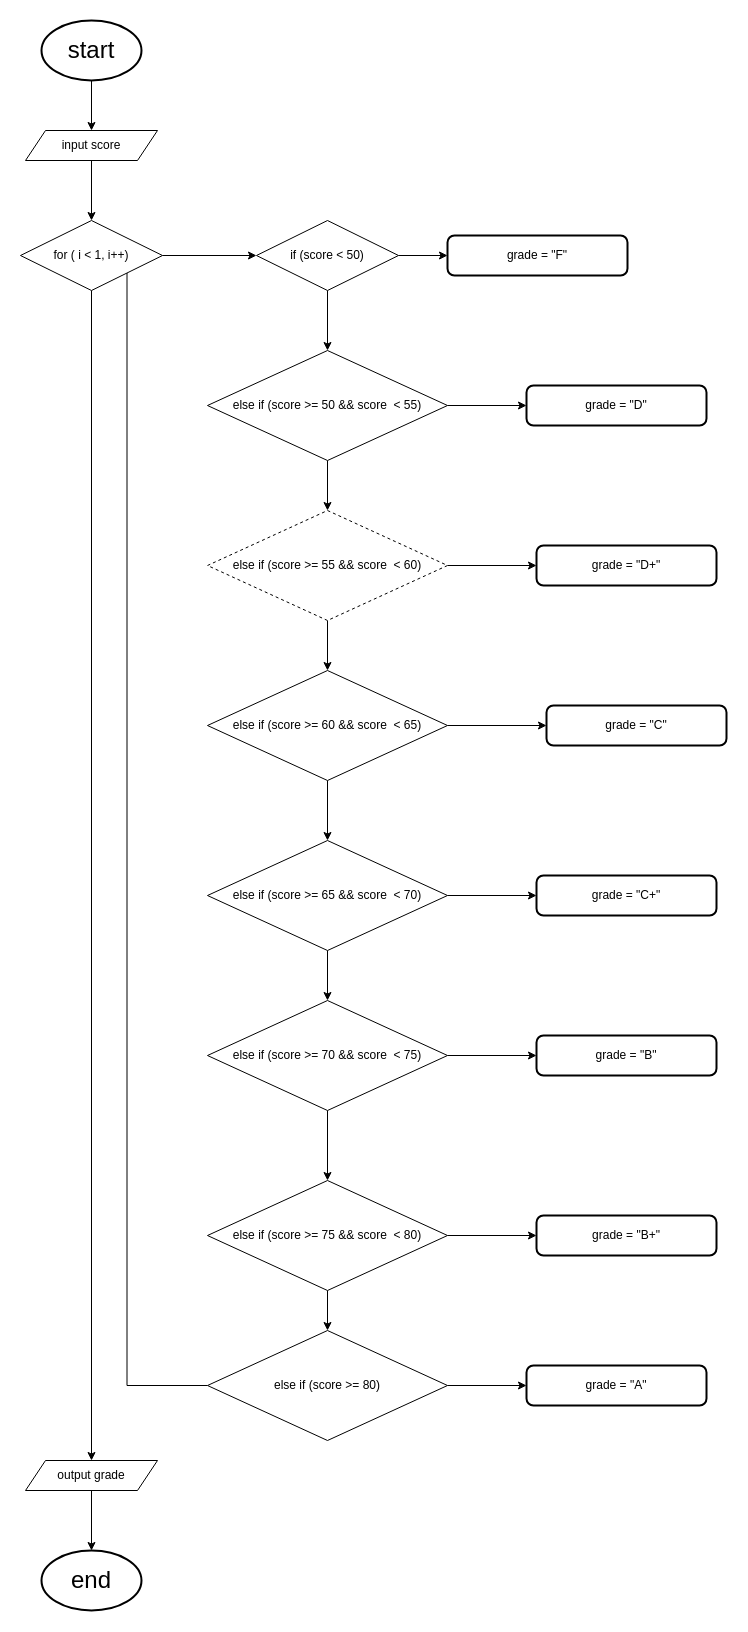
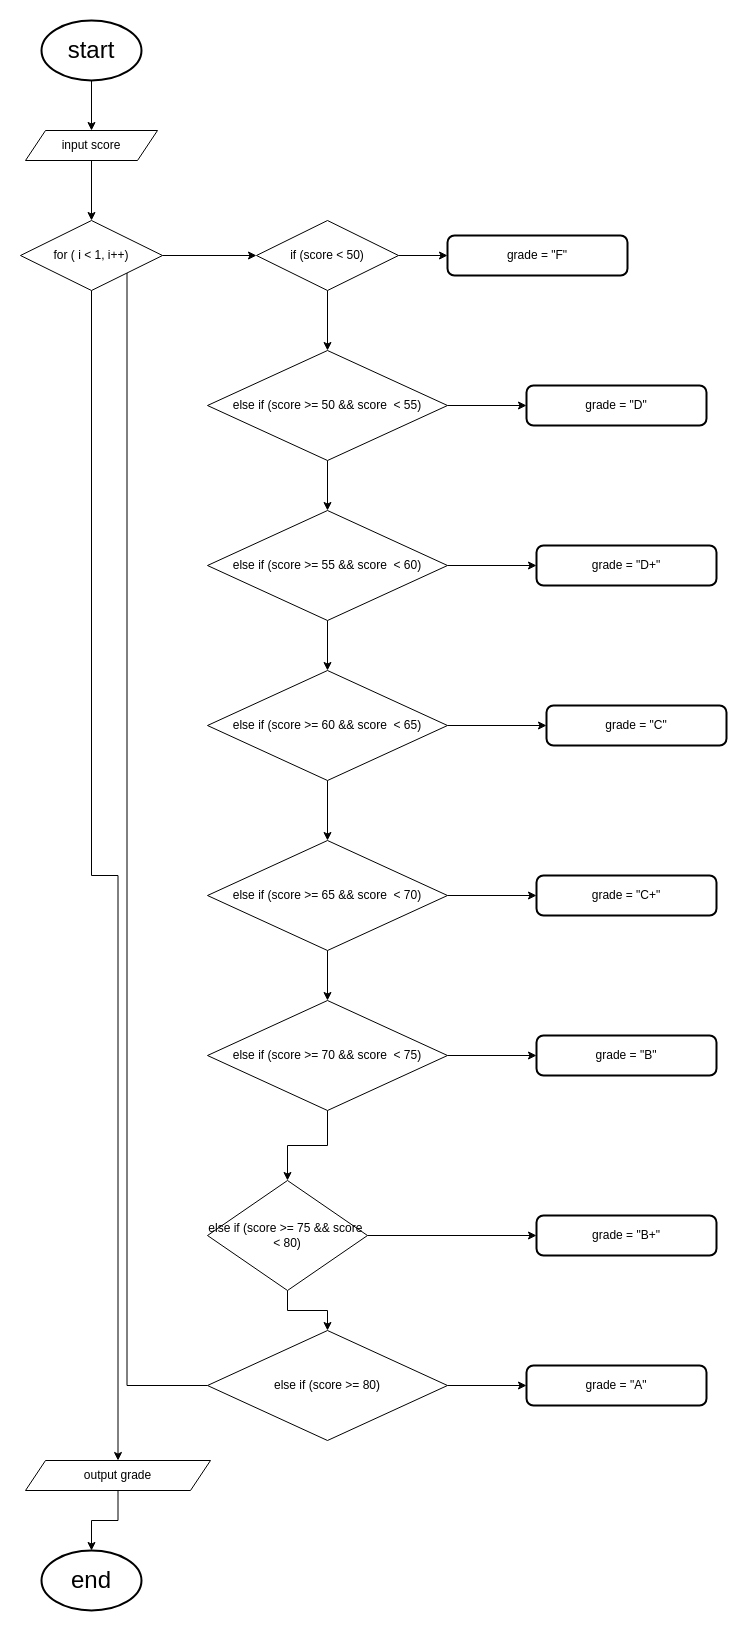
node "else if (score >= 55 && score < 60)": style dashed -> solid
node "else if (score >= 75 && score < 80)": size 240x110 -> 160x110
node "output grade": size 132x30 -> 185x30
